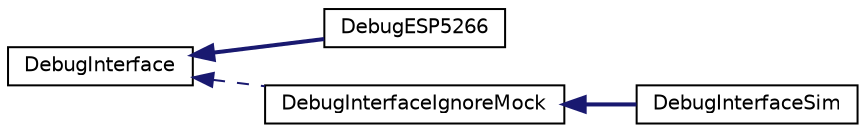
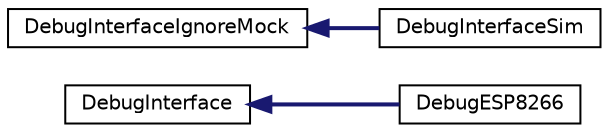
node "DebugESP5266": label "DebugESP5266" -> "DebugESP8266"
edge "DebugInterfaceIgnoreMock" -> "DebugInterface": removed
